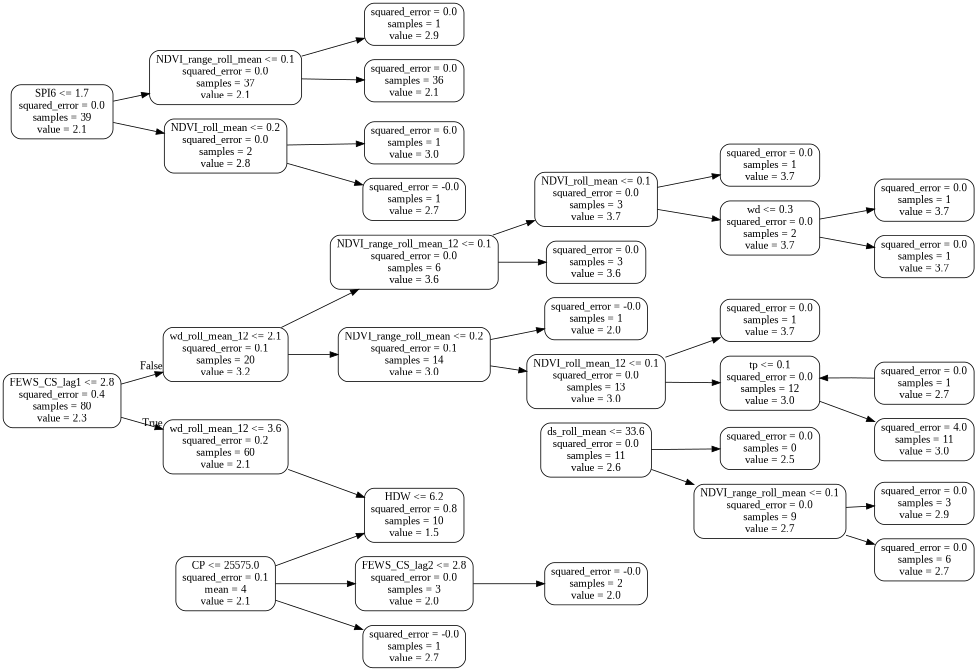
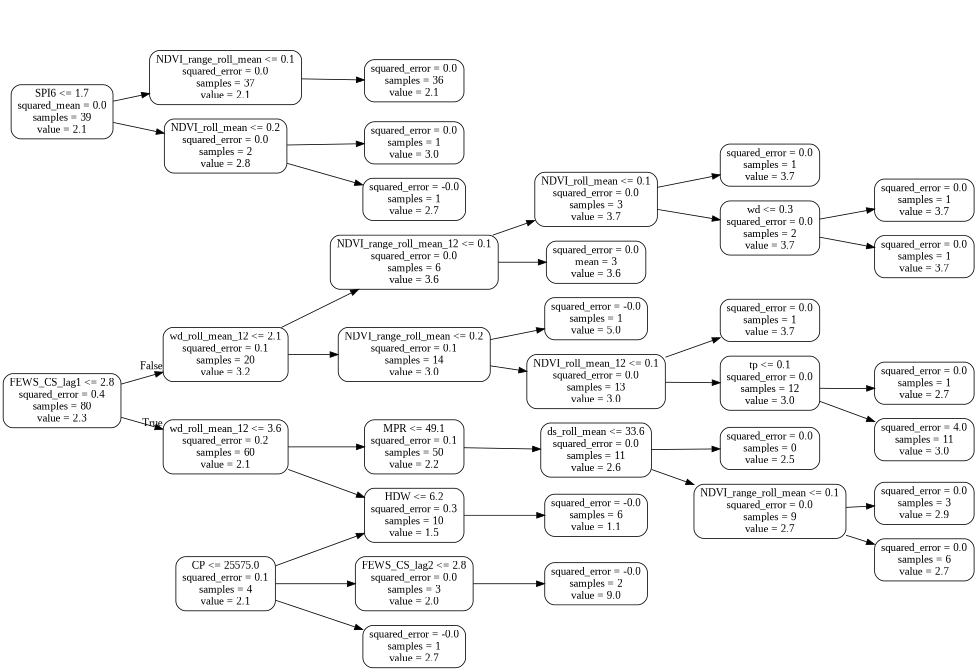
node "squared_error = 0.0 samples = 1 value = 2.9": removed
node "SPI6 <= 1.7 squared_error = 0.0 samples = 39 value = 2.1": label "SPI6 <= 1.7 squared_error = 0.0 samples = 39 value = 2.1" -> "SPI6 <= 1.7 squared_mean = 0.0 samples = 39 value = 2.1"
node "squared_error = 6.0 samples = 1 value = 3.0": label "squared_error = 6.0 samples = 1 value = 3.0" -> "squared_error = 0.0 samples = 1 value = 3.0"
node "squared_error = 0.0 samples = 3 value = 3.6": label "squared_error = 0.0 samples = 3 value = 3.6" -> "squared_error = 0.0 mean = 3 value = 3.6"
node "squared_error = -0.0 samples = 1 value = 2.0": label "squared_error = -0.0 samples = 1 value = 2.0" -> "squared_error = -0.0 samples = 1 value = 5.0"
edge "squared_error = 0.0 samples = 1 value = 2.7" -> "tp <= 0.1 squared_error = 0.0 samples = 12 value = 3.0": reversed
node "MPR <= 49.1 squared_error = 0.1 samples = 50 value = 2.2": added
node "HDW <= 6.2 squared_error = 0.8 samples = 10 value = 1.5": label "HDW <= 6.2 squared_error = 0.8 samples = 10 value = 1.5" -> "HDW <= 6.2 squared_error = 0.3 samples = 10 value = 1.5"
node "squared_error = -0.0 samples = 6 value = 1.1": added
node "CP <= 25575.0 squared_error = 0.1 mean = 4 value = 2.1": label "CP <= 25575.0 squared_error = 0.1 mean = 4 value = 2.1" -> "CP <= 25575.0 squared_error = 0.1 samples = 4 value = 2.1"
node "squared_error = -0.0 samples = 2 value = 2.0": label "squared_error = -0.0 samples = 2 value = 2.0" -> "squared_error = -0.0 samples = 2 value = 9.0"
